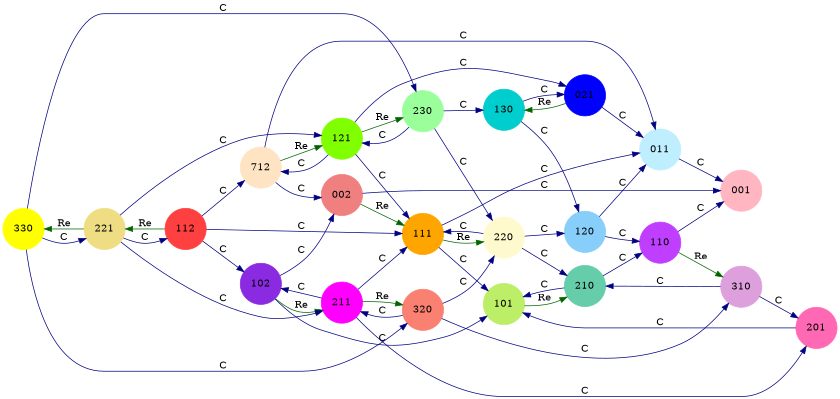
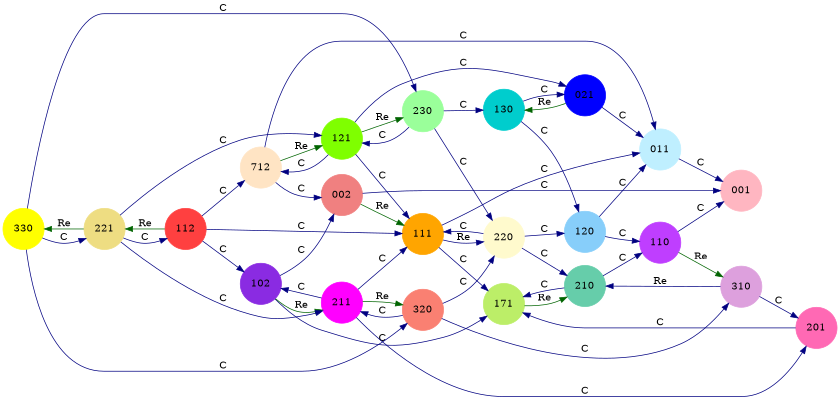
edge "111" -> "220": color darkgreen -> navy
edge "310" -> "210": label "C" -> "Re"
node "101": label "101" -> "171"
